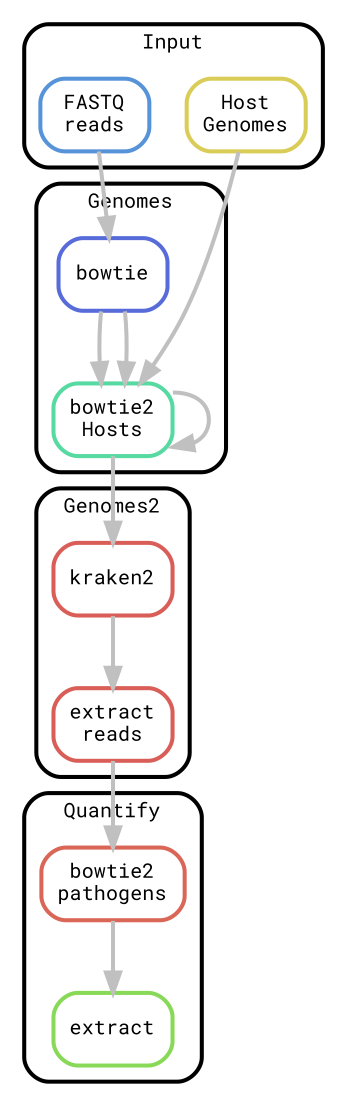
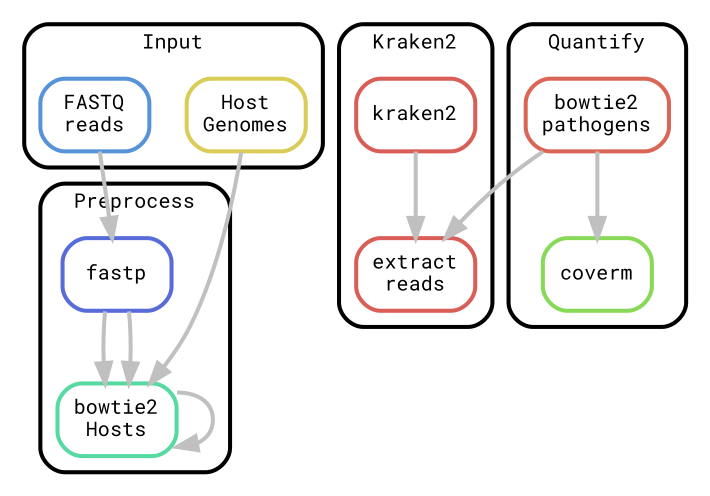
cluster "Genomes": label "Genomes" -> "Preprocess"
node "bowtie": label "bowtie" -> "fastp"
edge "bowtie2 Hosts" -> "kraken2": removed
cluster "Genomes2": label "Genomes2" -> "Kraken2"
edge "extract reads" -> "bowtie2 pathogens": reversed
node "extract": label "extract" -> "coverm"
